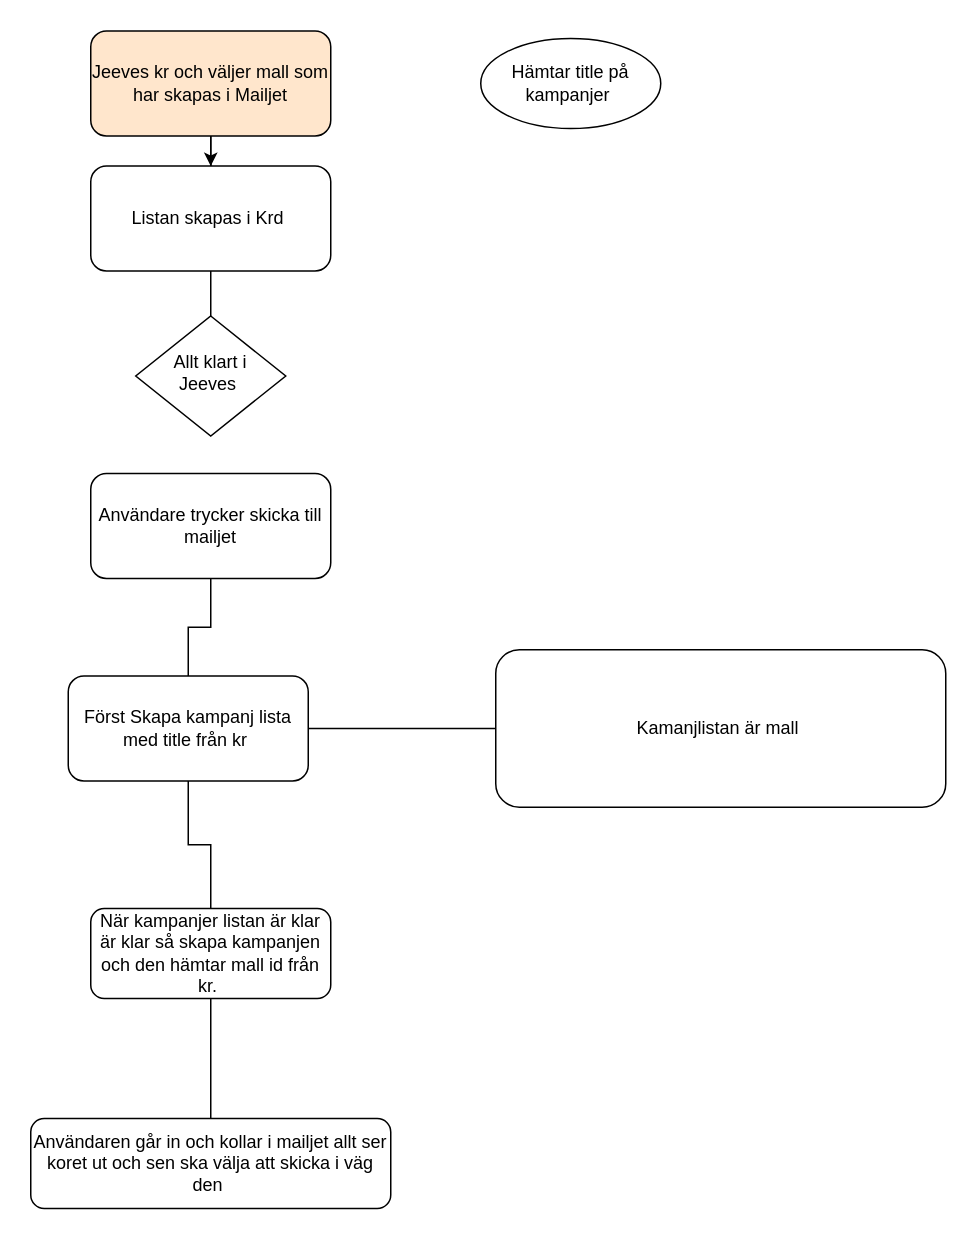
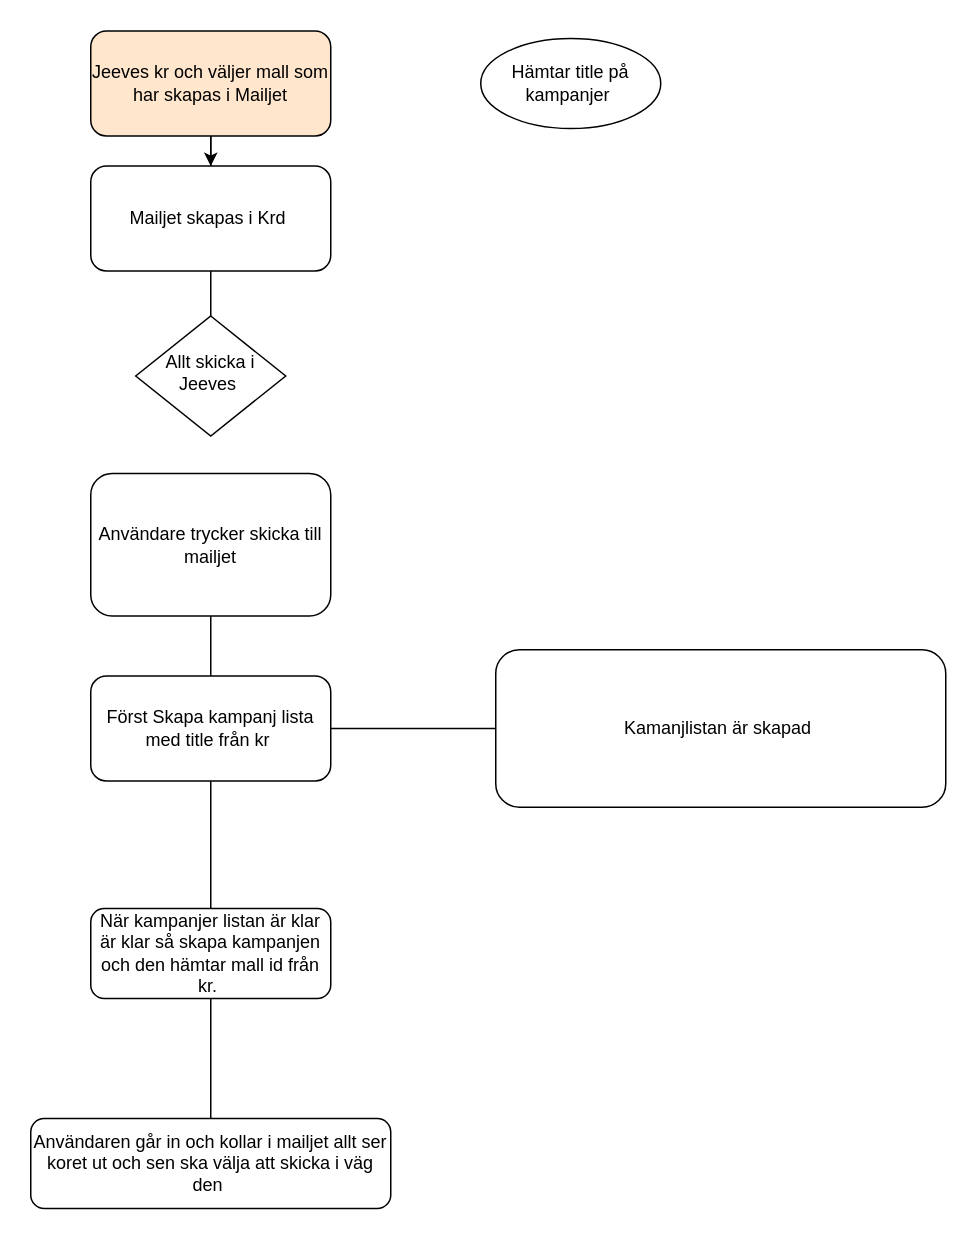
node "Listan skapas i Krd": label "Listan skapas i Krd" -> "Mailjet skapas i Krd"
node "Allt klart i Jeeves": label "Allt klart i Jeeves" -> "Allt skicka i Jeeves"
node "Användare trycker skicka till mailjet": size 240x105 -> 240x143
node "Först Skapa kampanj lista med title från kr": moved (188, 728) -> (211, 728)
node "Kamanjlistan är mall": label "Kamanjlistan är mall" -> "Kamanjlistan är skapad"
